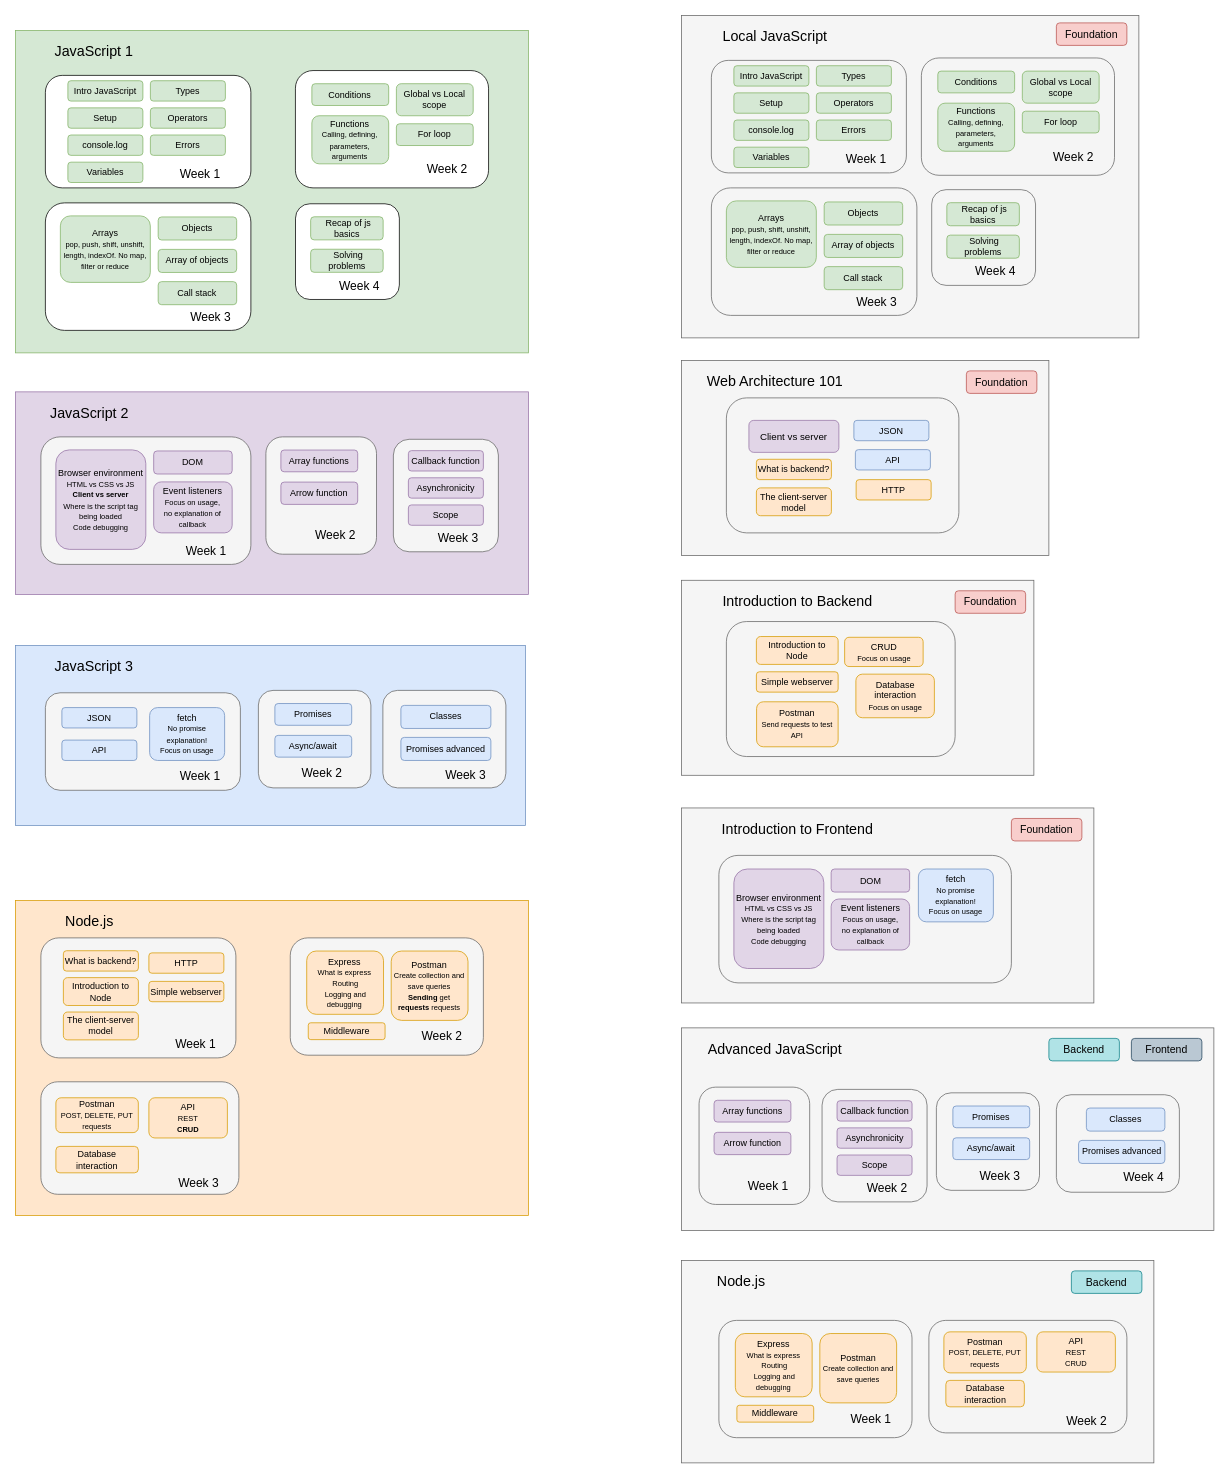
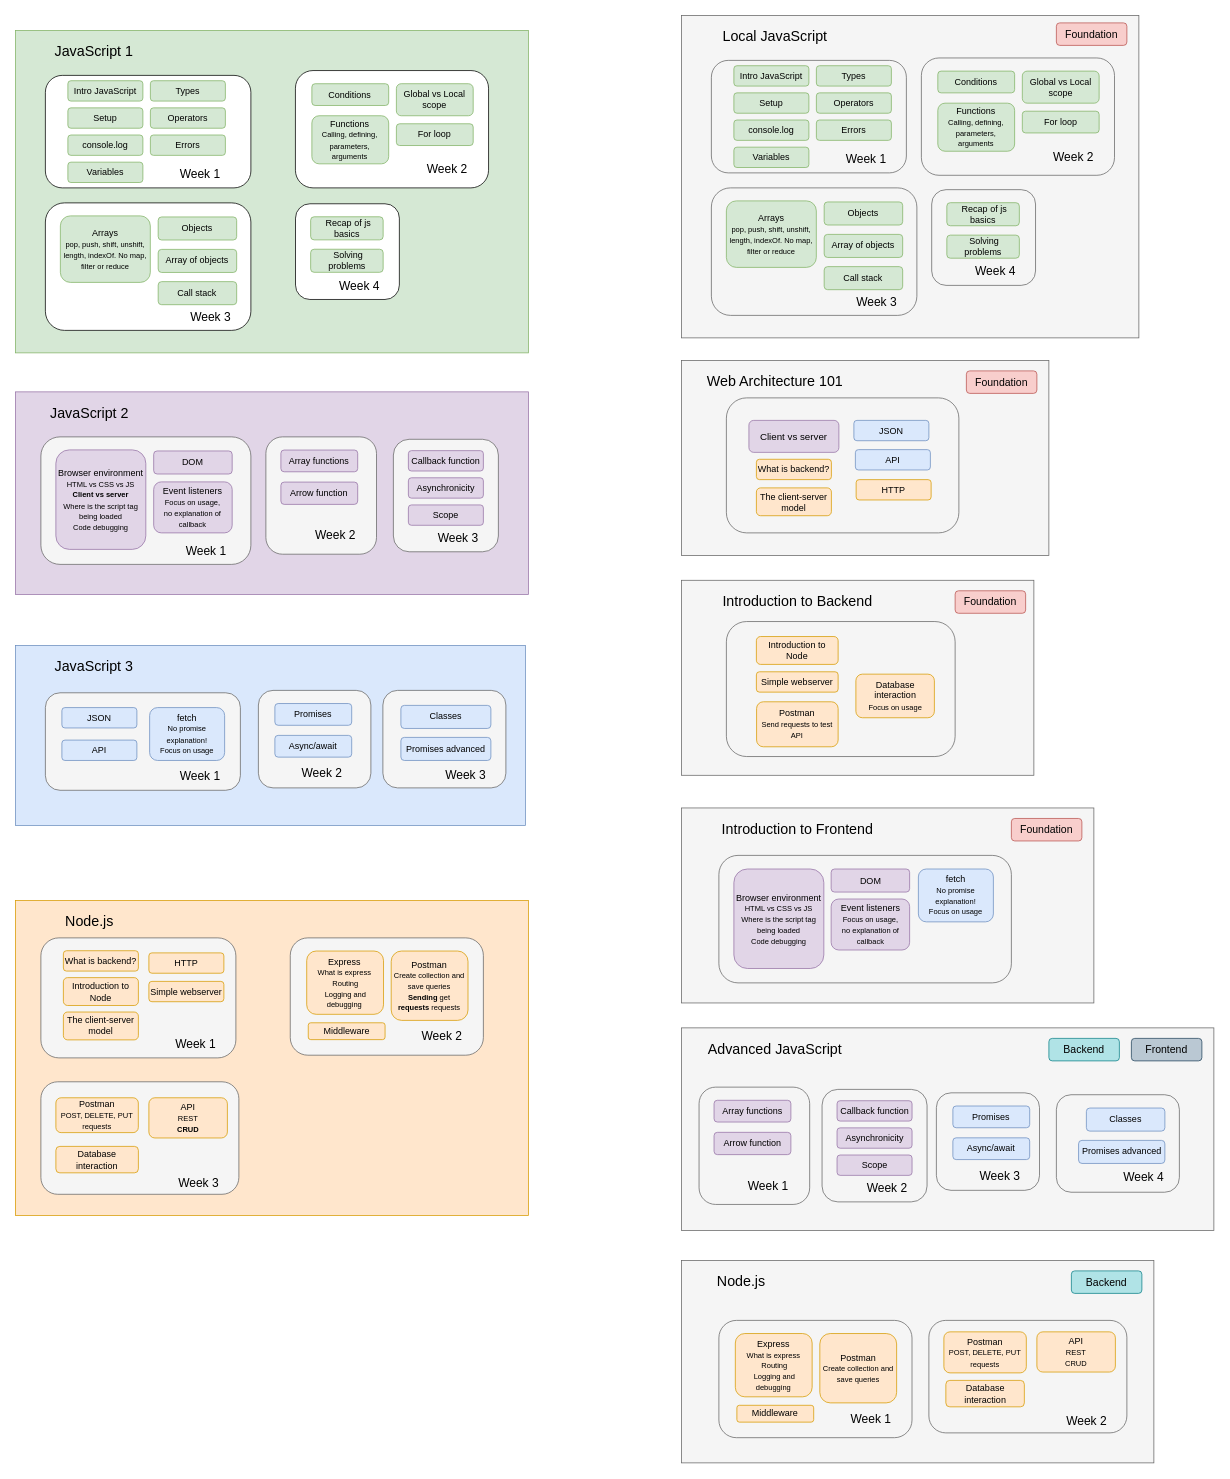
node "CRUD Focus on usage": removed
